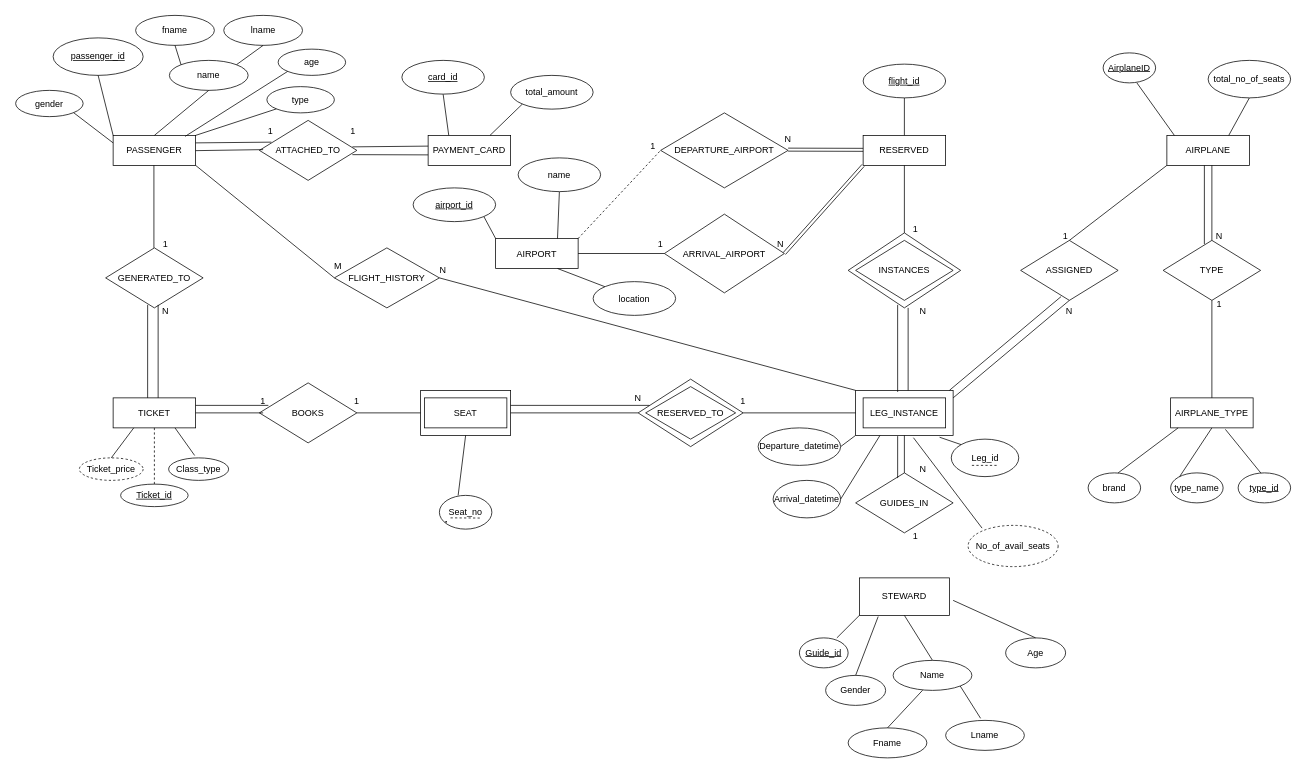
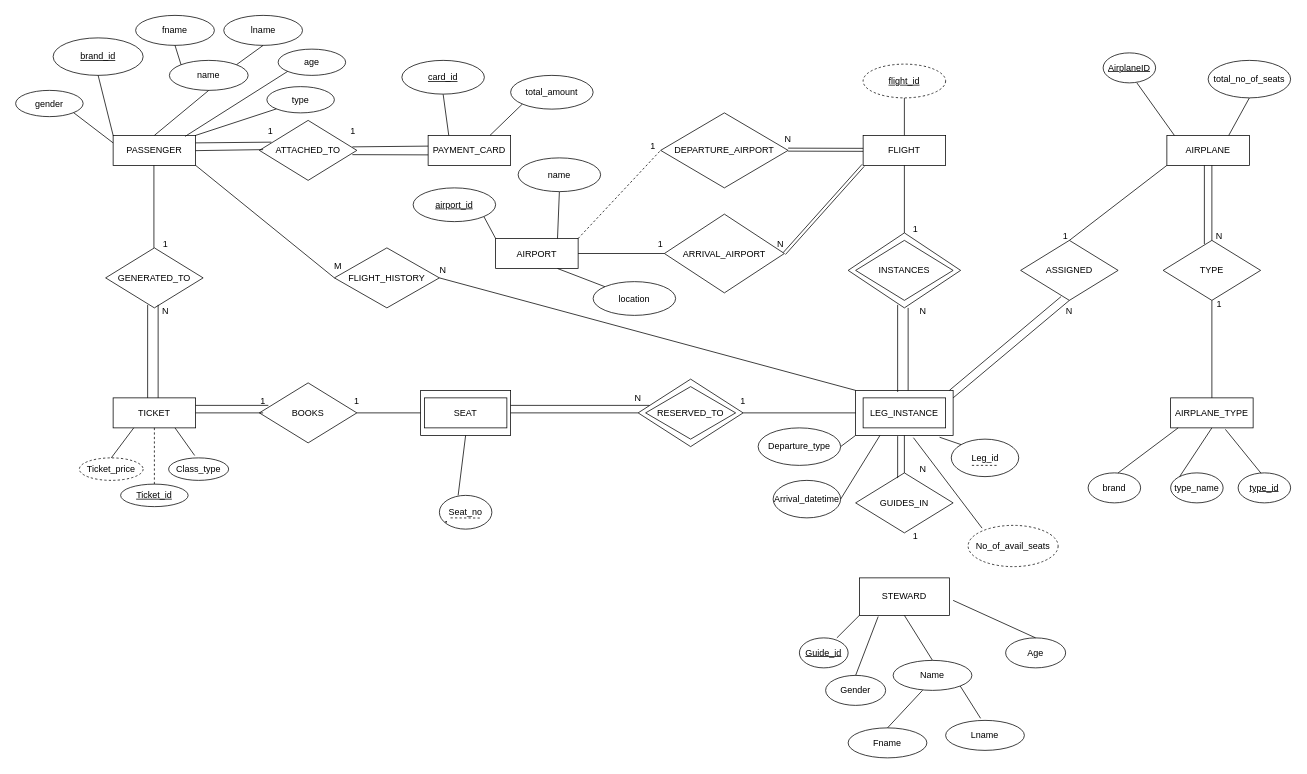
node "passenger_id": label "passenger_id" -> "brand_id"
node "flight_id": style solid -> dashed
node "RESERVED": label "RESERVED" -> "FLIGHT"
node "Departure_datetime": label "Departure_datetime" -> "Departure_type"
